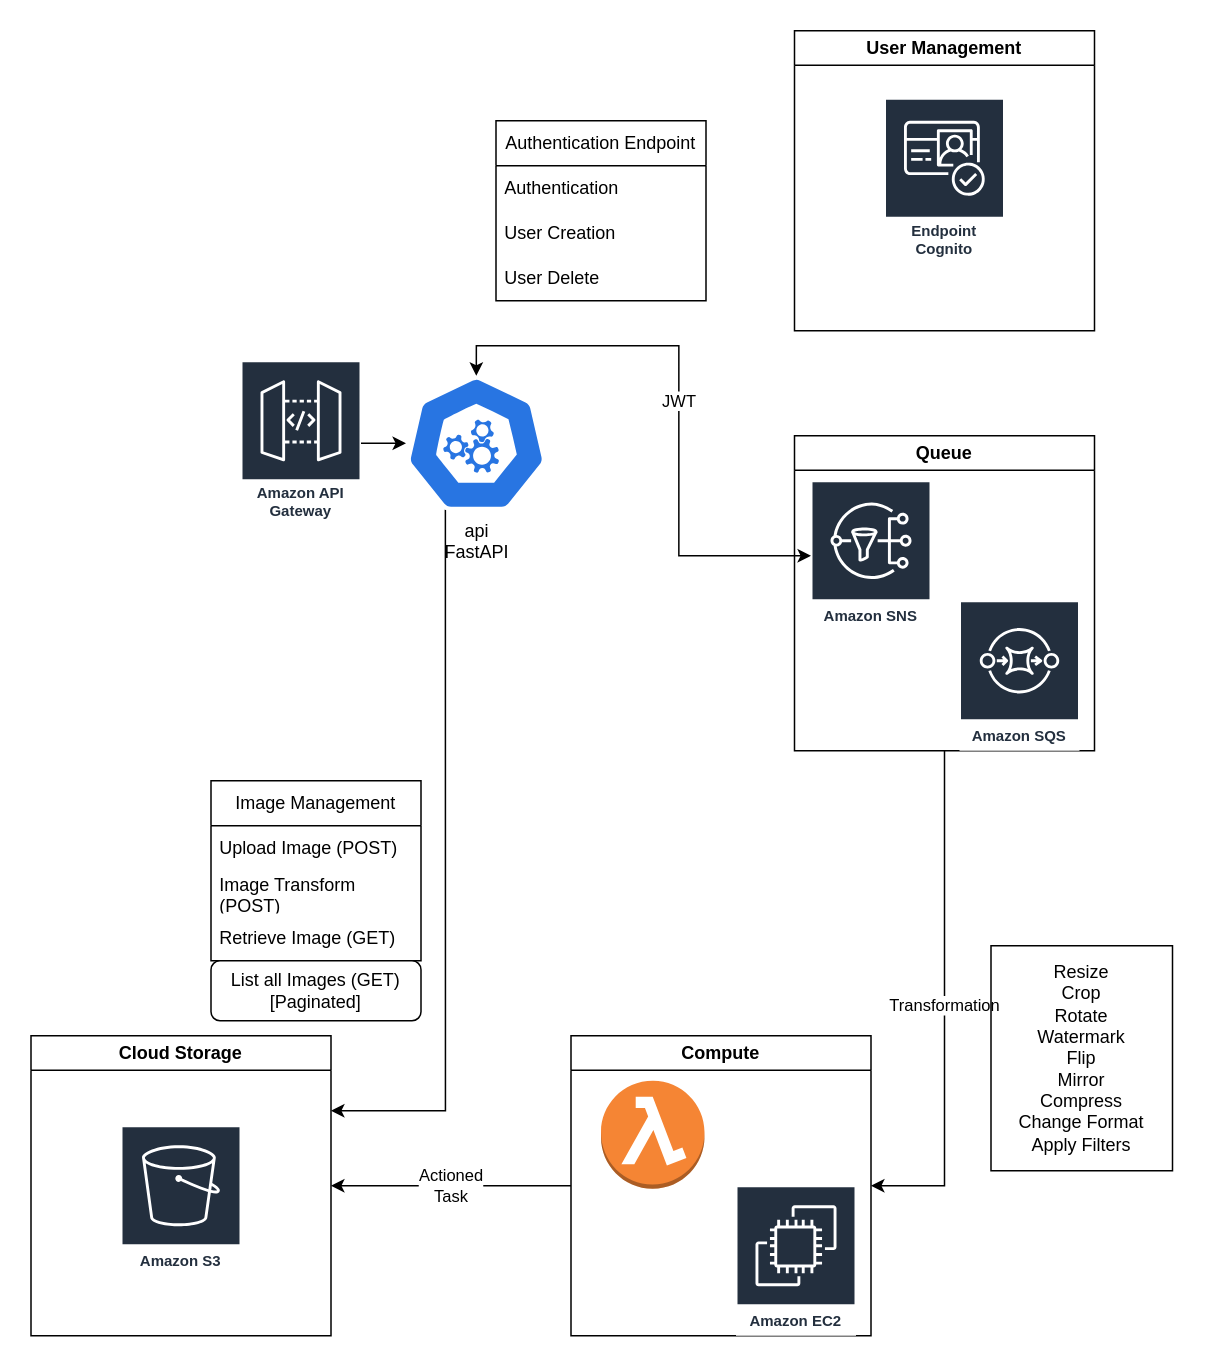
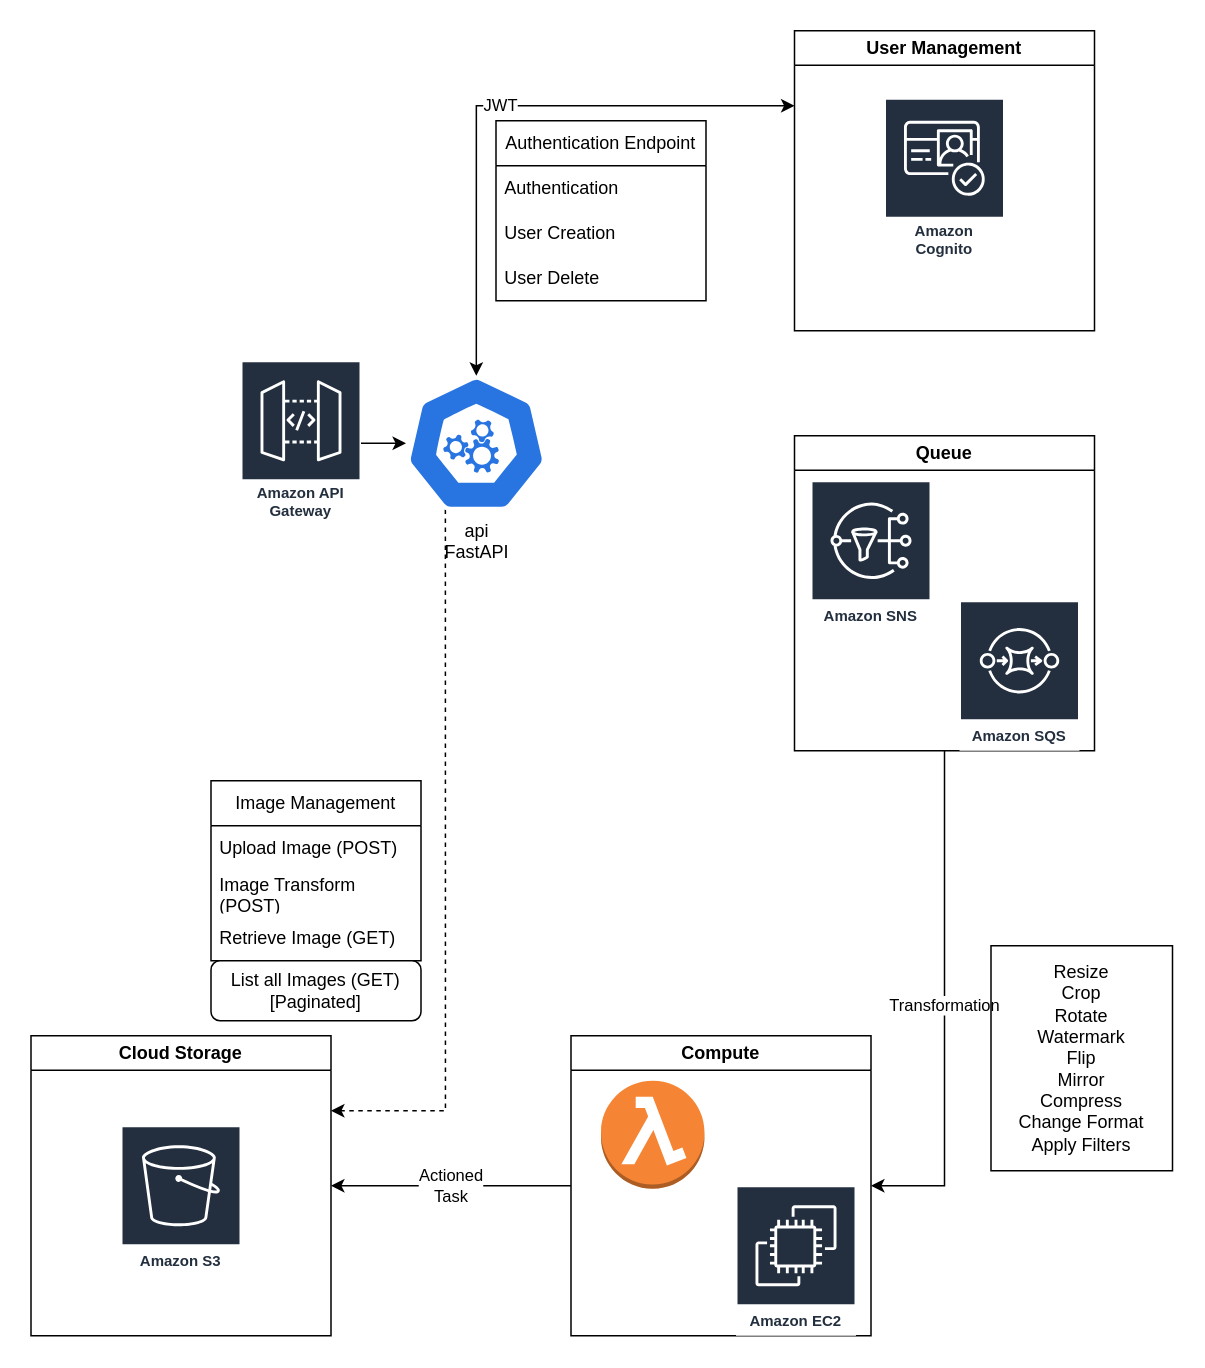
node "Endpoint Cognito": label "Endpoint Cognito" -> "Amazon Cognito"
edge "api FastAPI" -- "Amazon SNS": now "api FastAPI" -- "User Management"
edge "api FastAPI" -> "Cloud Storage": style solid -> dashed
